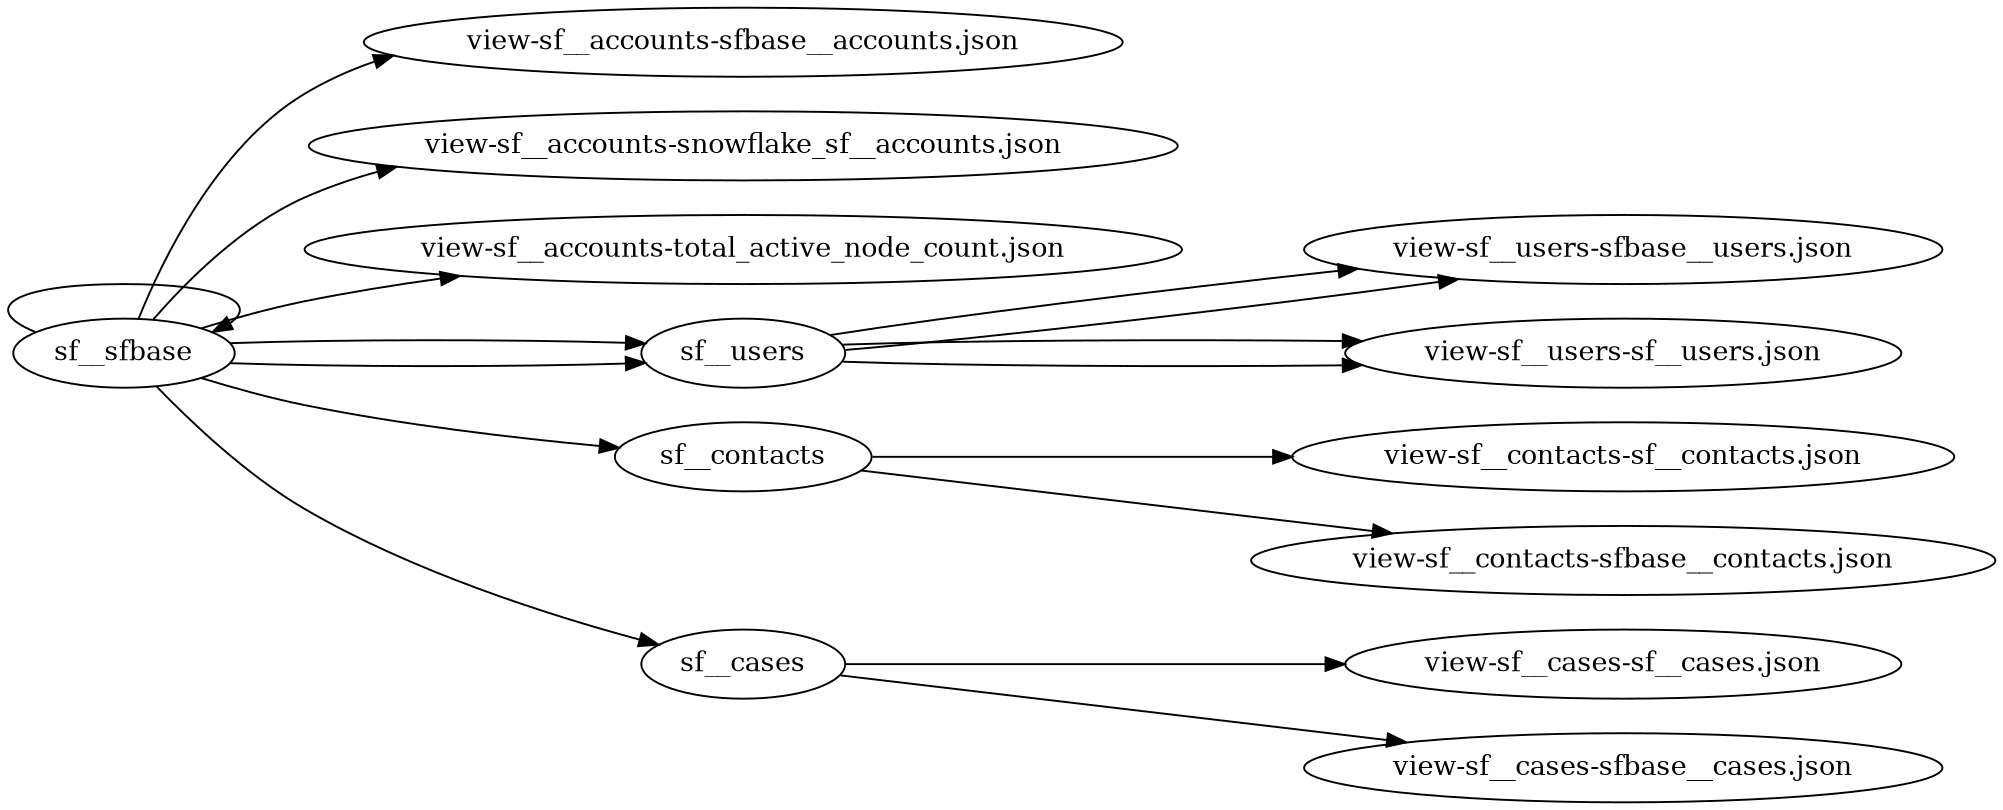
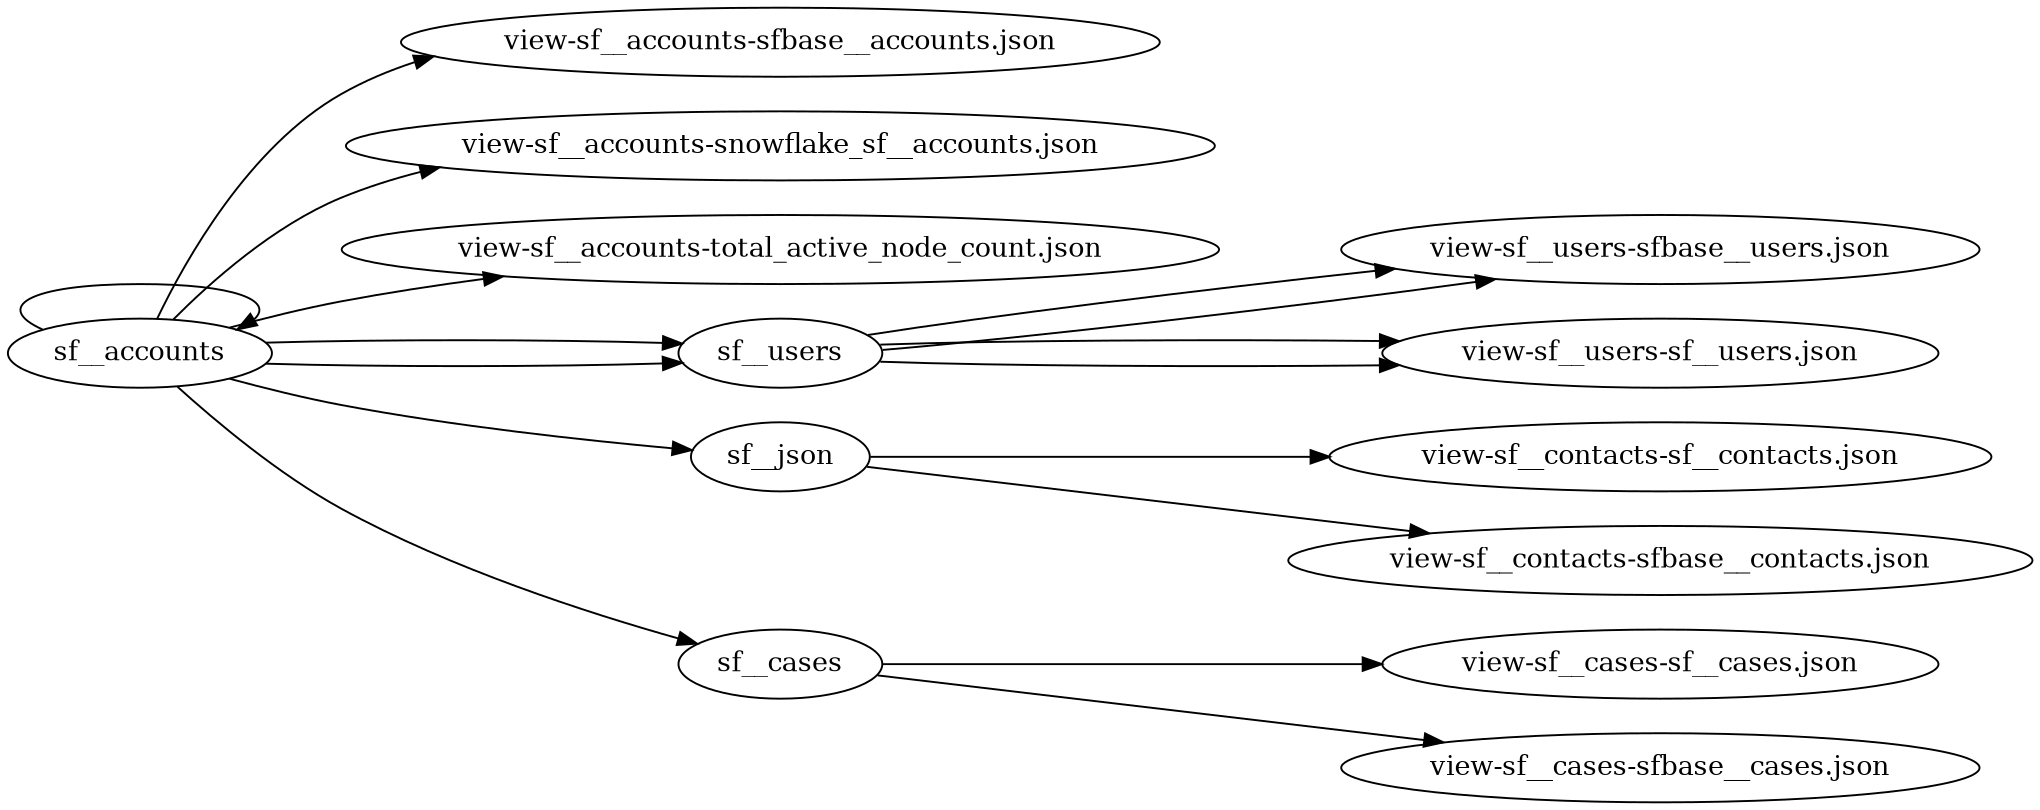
node "sf__sfbase": label "sf__sfbase" -> "sf__accounts"
node "sf__contacts": label "sf__contacts" -> "sf__json"
